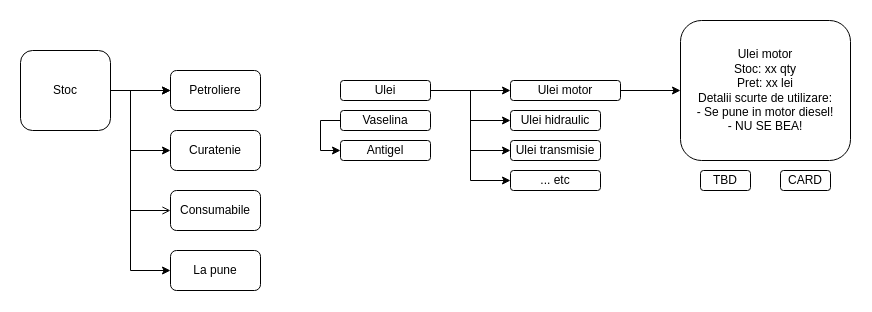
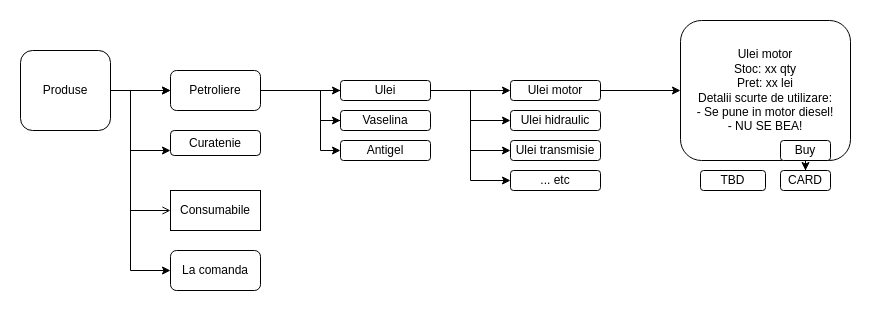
node "Stoc": label "Stoc" -> "Produse"
edge "Petroliere" -> "Ulei": added
node "Ulei motor": size 110x20 -> 90x20
edge "Ulei" -> "Vaselina": added
node "Curatenie": size 90x40 -> 90x25
node "Buy": added
edge "Buy" -> "CARD": added
node "TBD": size 50x20 -> 65x20
node "Consumabile": shape rounded rectangle -> rectangle
node "La pune": label "La pune" -> "La comanda"
